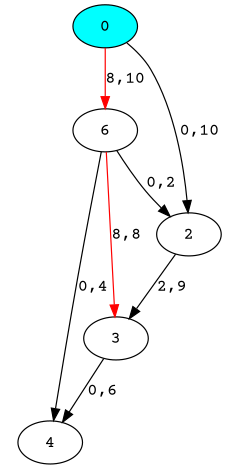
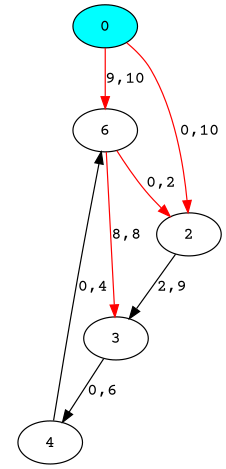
edge "0" -> "6": label "8,10" -> "9,10"
edge "0" -> "2": color black -> red
edge "6" -> "2": color black -> red
edge "6" -> "4": reversed
